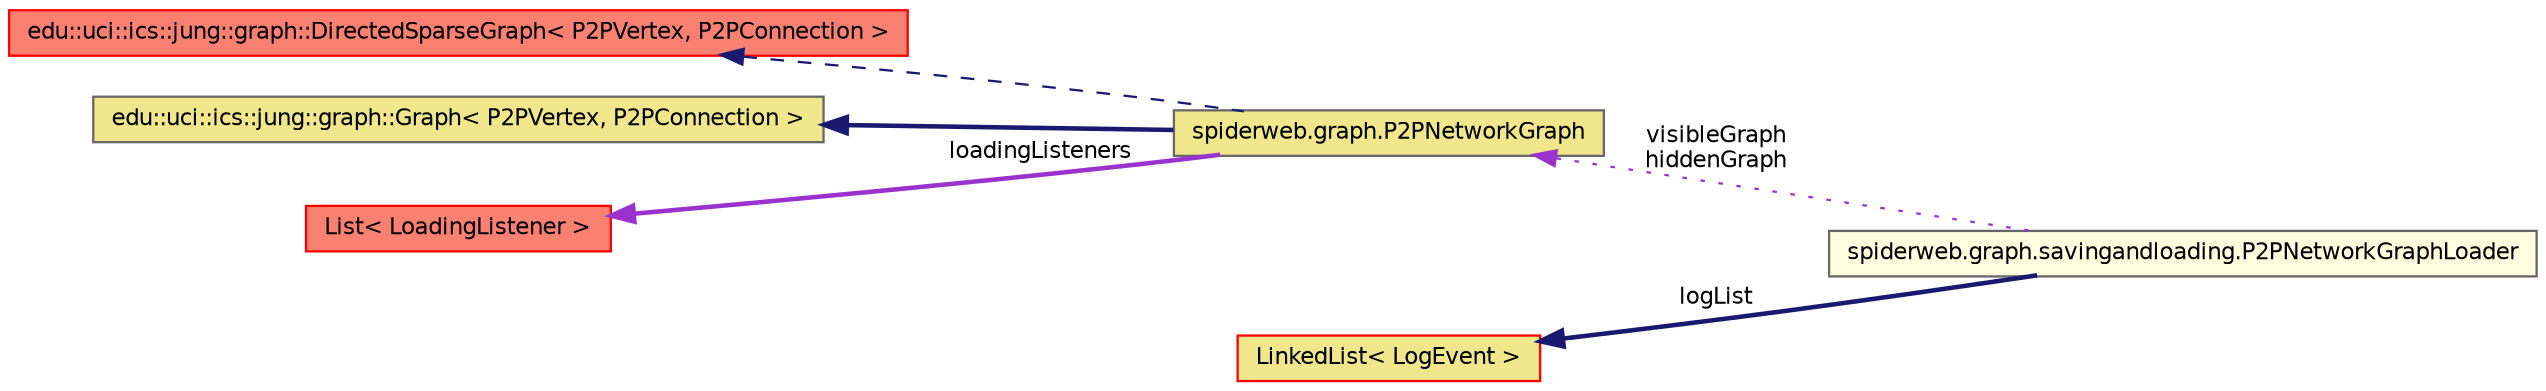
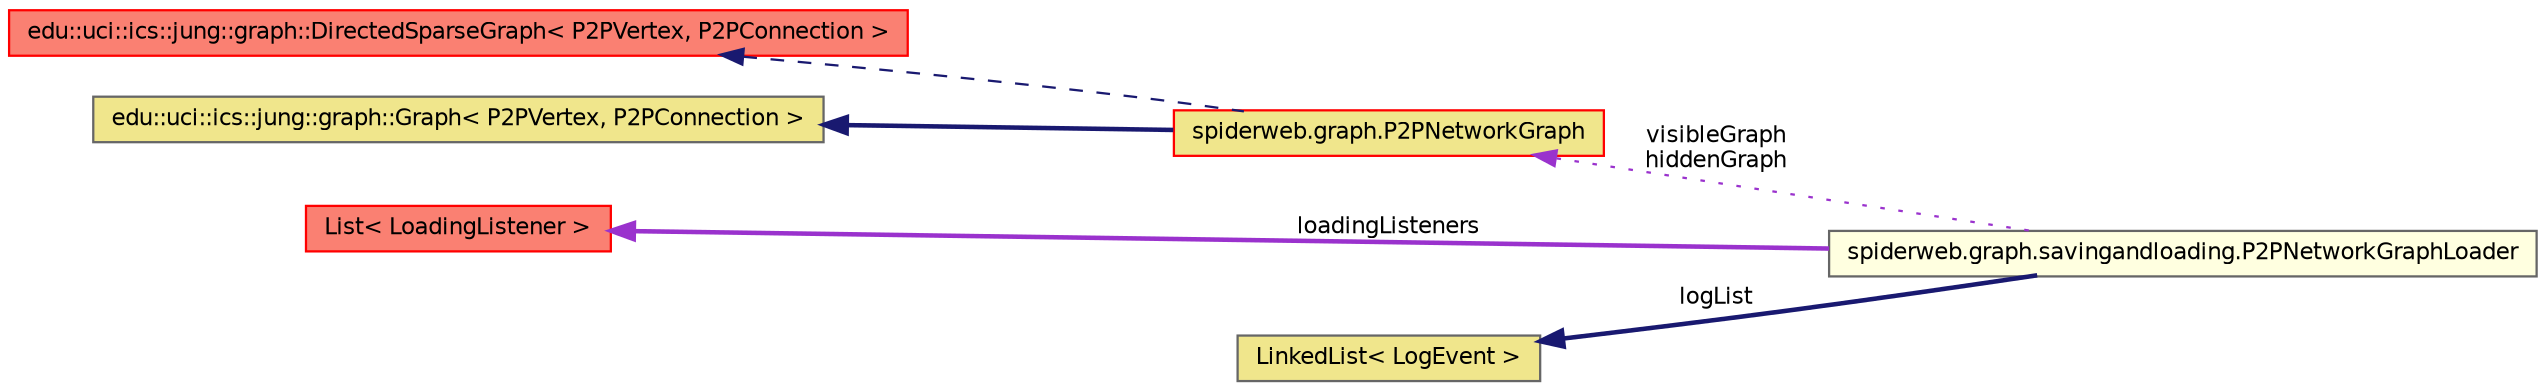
node "spiderweb.graph.P2PNetworkGraph": color gray40 -> red
edge "spiderweb.graph.P2PNetworkGraph" -> "List< LoadingListener >": now "spiderweb.graph.savingandloading.P2PNetworkGraphLoader" -> "List< LoadingListener >"
node "LinkedList< LogEvent >": color red -> gray40
